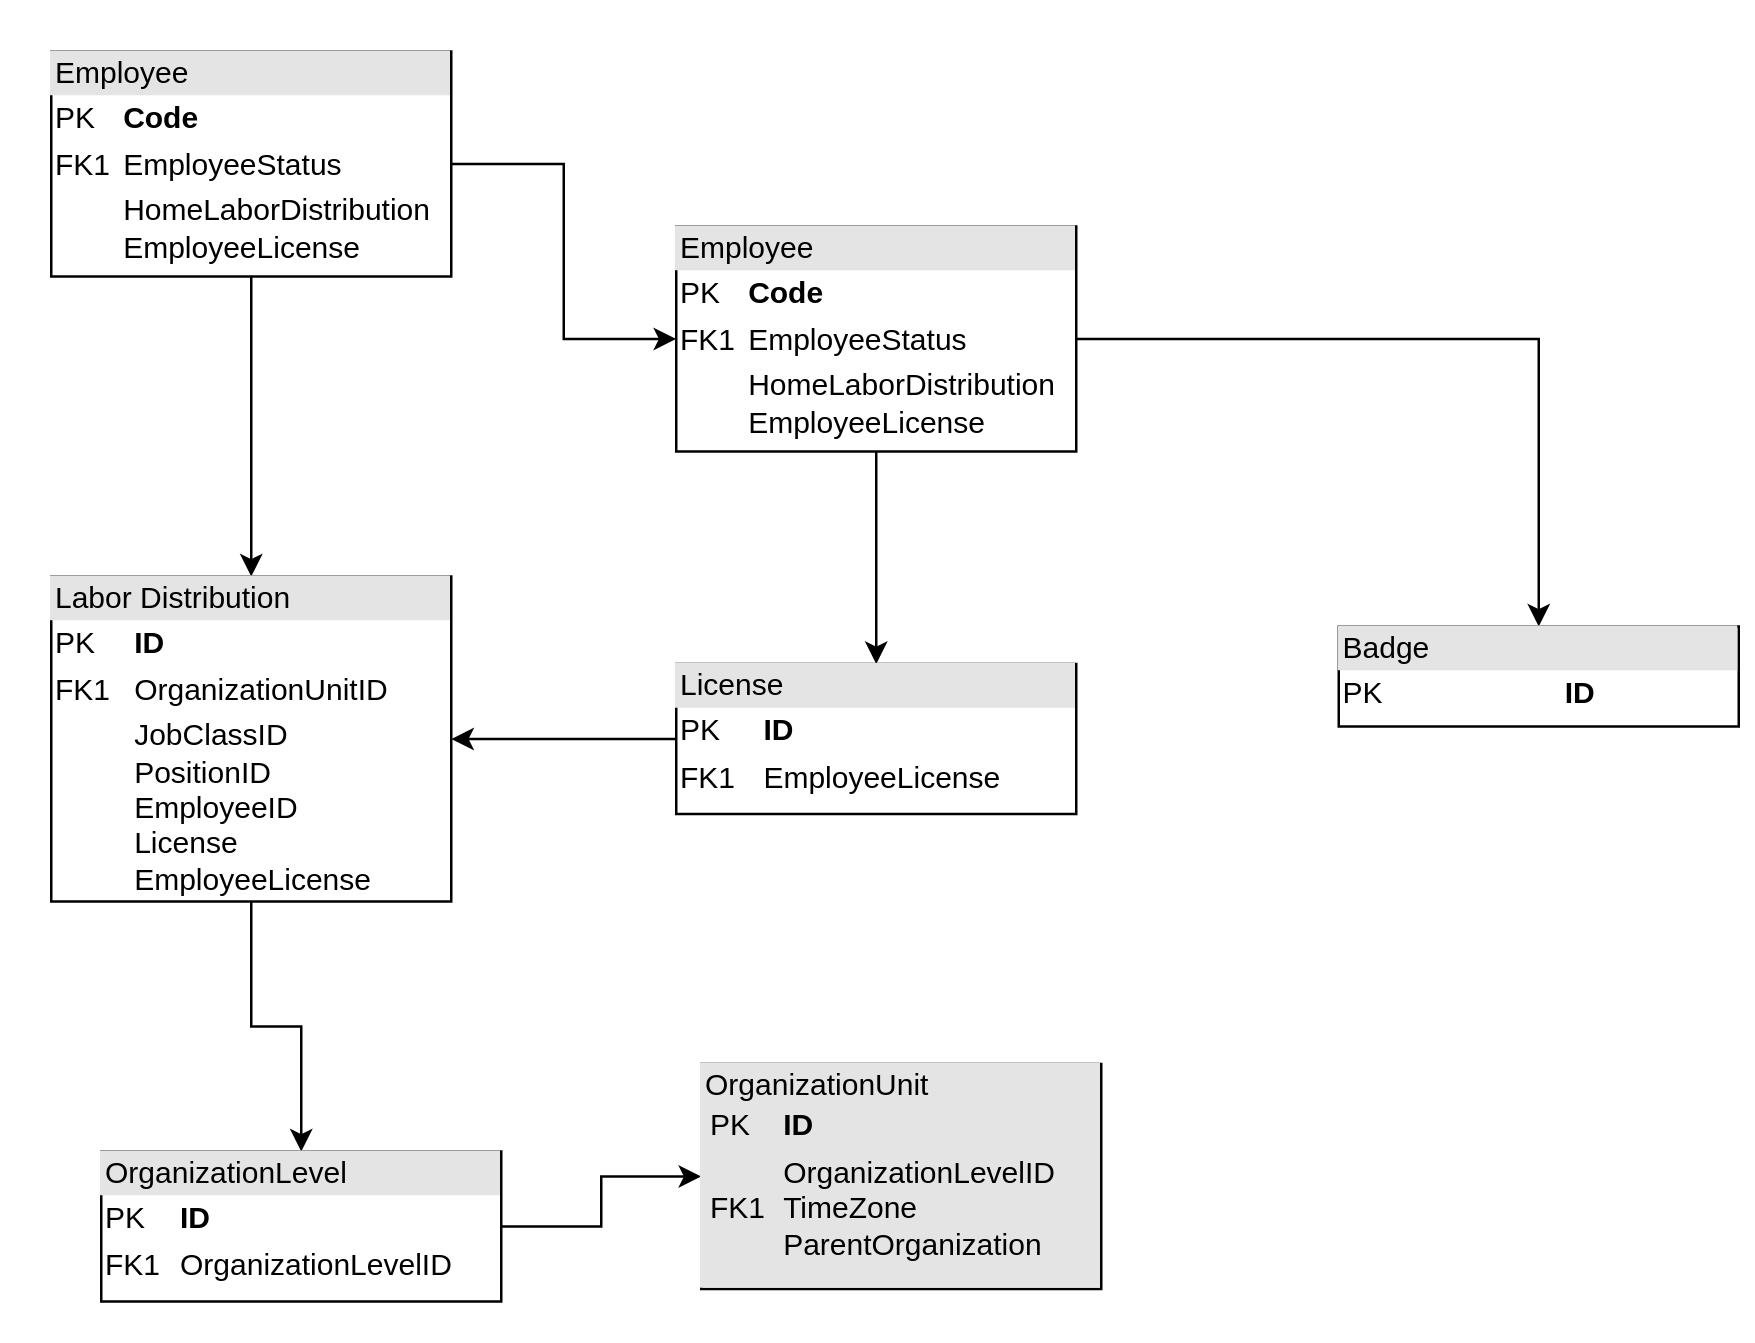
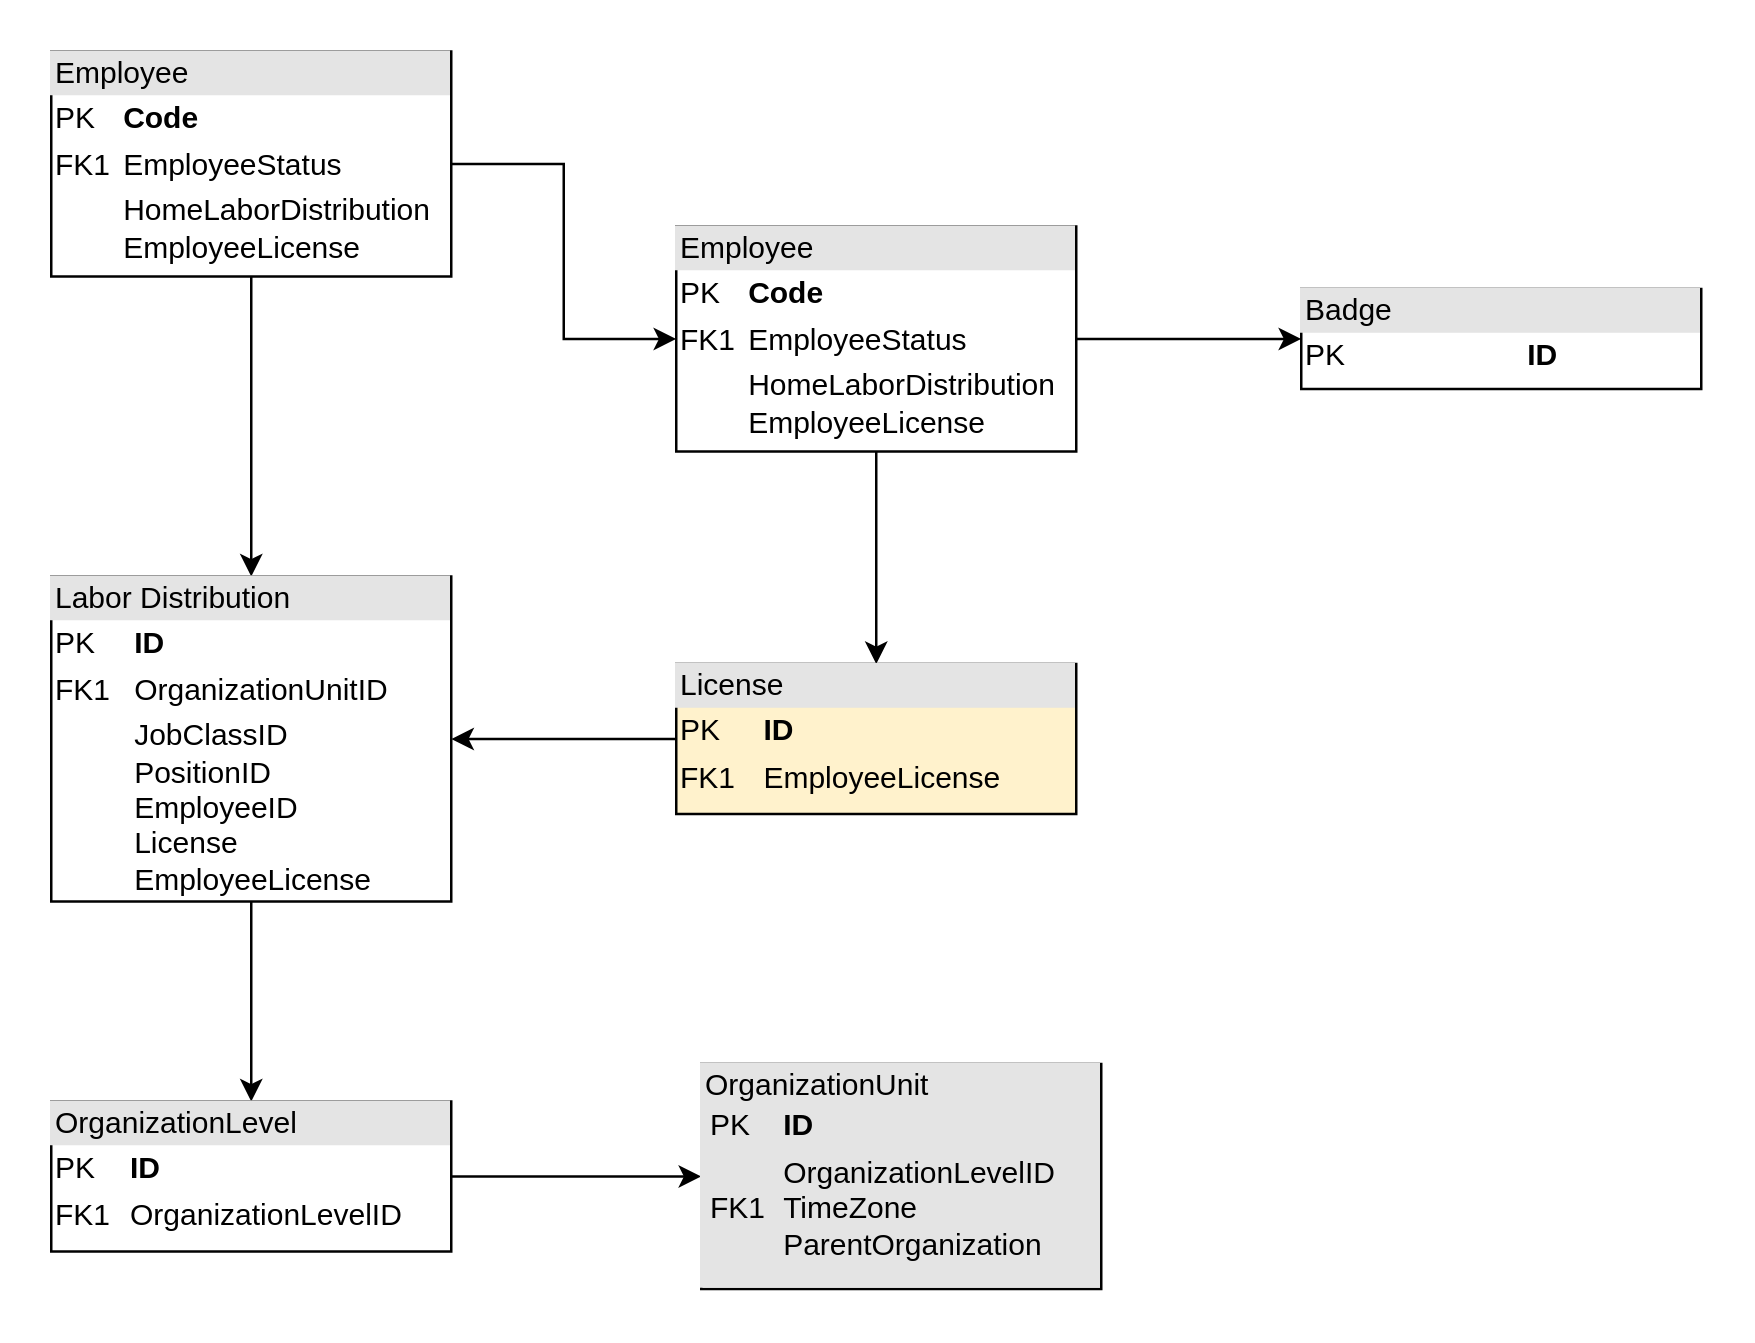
node "Badge PK ID": moved (1539, 676) -> (1501, 339)
node "License PK ID FK1 EmployeeLicense": fillcolor #ffffff -> #fff2cc
node "OrganizationLevel PK ID FK1 OrganizationLevelID": moved (301, 1226) -> (251, 1176)
